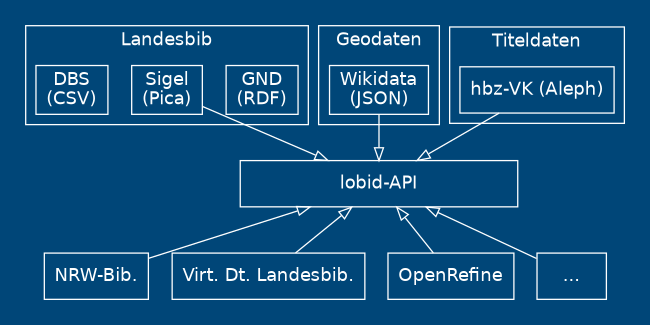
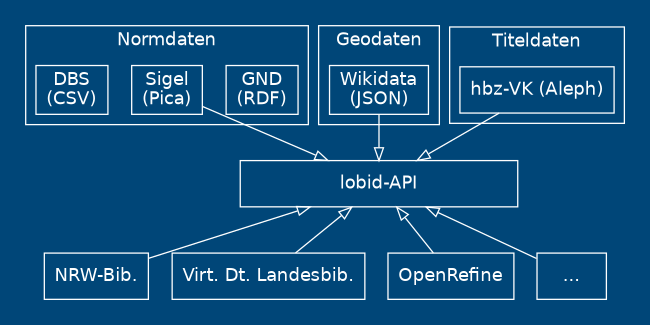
cluster "Landesbib": label "Landesbib" -> "Normdaten"
